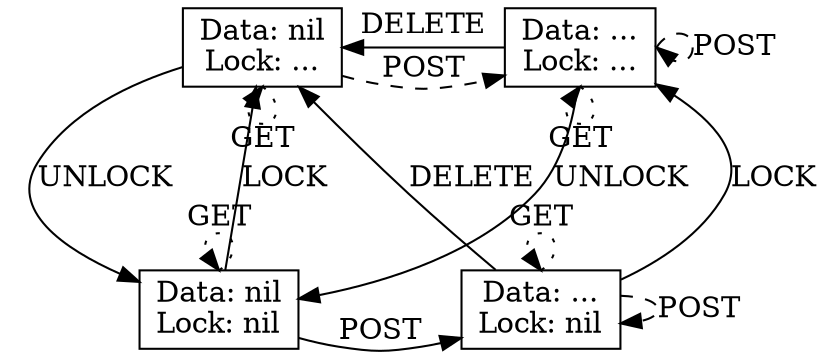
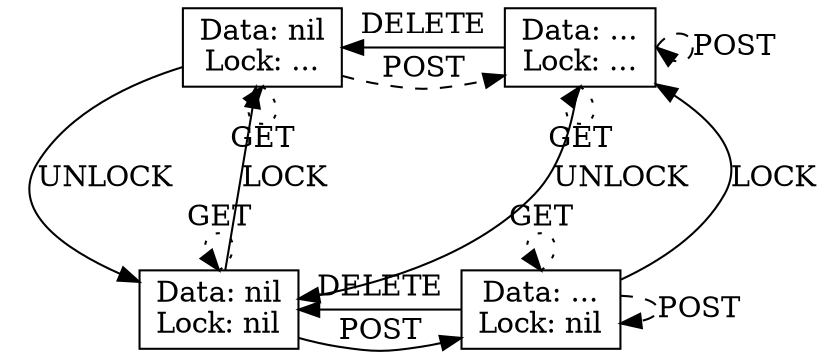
edge "Data: ... Lock: nil" -> "Data: nil Lock: ...": now "Data: ... Lock: nil" -> "Data: nil Lock: nil"
